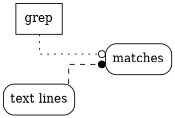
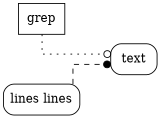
node "matches": label "matches" -> "text"
node "text lines": label "text lines" -> "lines lines"
